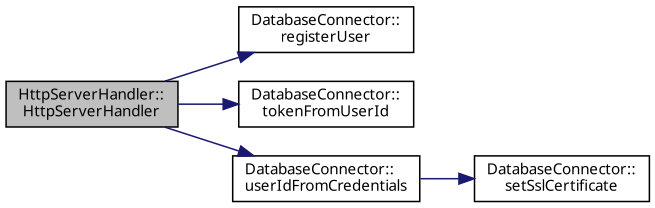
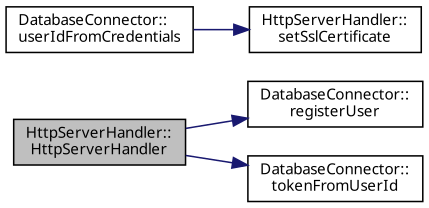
edge "HttpServerHandler:: HttpServerHandler" -> "DatabaseConnector:: userIdFromCredentials": removed
node "DatabaseConnector:: setSslCertificate": label "DatabaseConnector:: setSslCertificate" -> "HttpServerHandler:: setSslCertificate"
